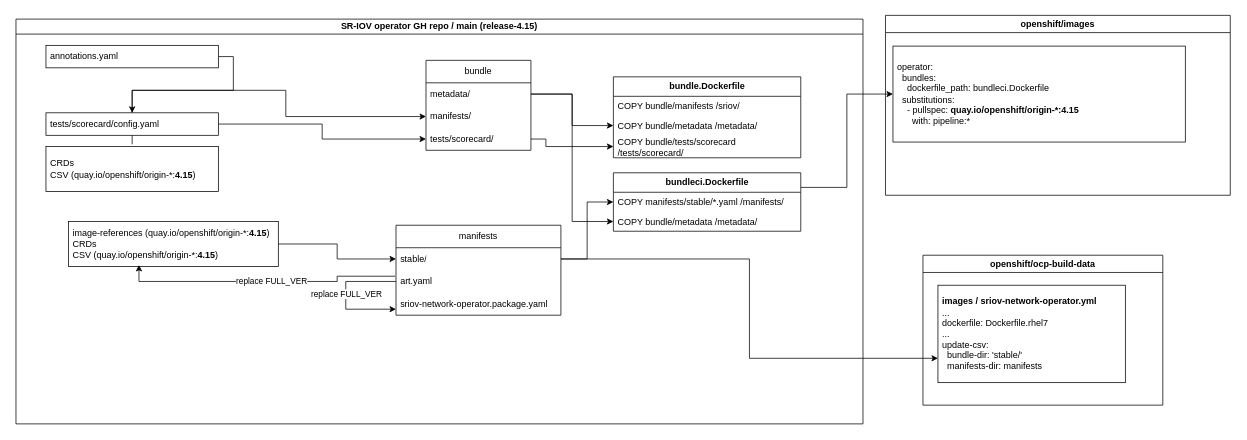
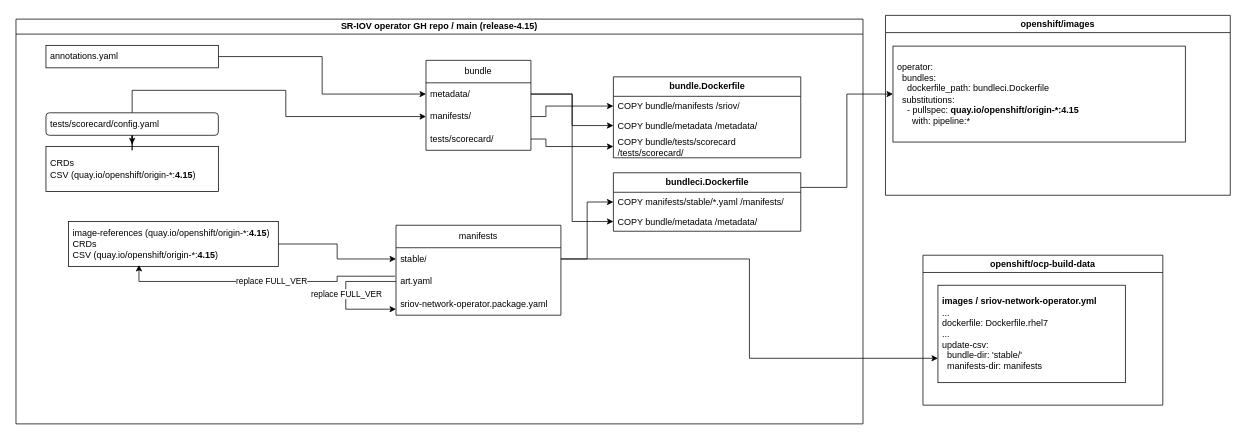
edge "annotations.yaml" -> "tests/scorecard/config.yaml": now "annotations.yaml" -> "metadata/"
edge "manifests/" -> "COPY bundle/manifests /sriov/": added
node "tests/scorecard/config.yaml": shape rectangle -> rounded rectangle
edge "tests/scorecard/config.yaml" -> "tests/scorecard/": now "tests/scorecard/config.yaml" -> "CRDs CSV (quay.io/openshift/origin-*:4.15)"
